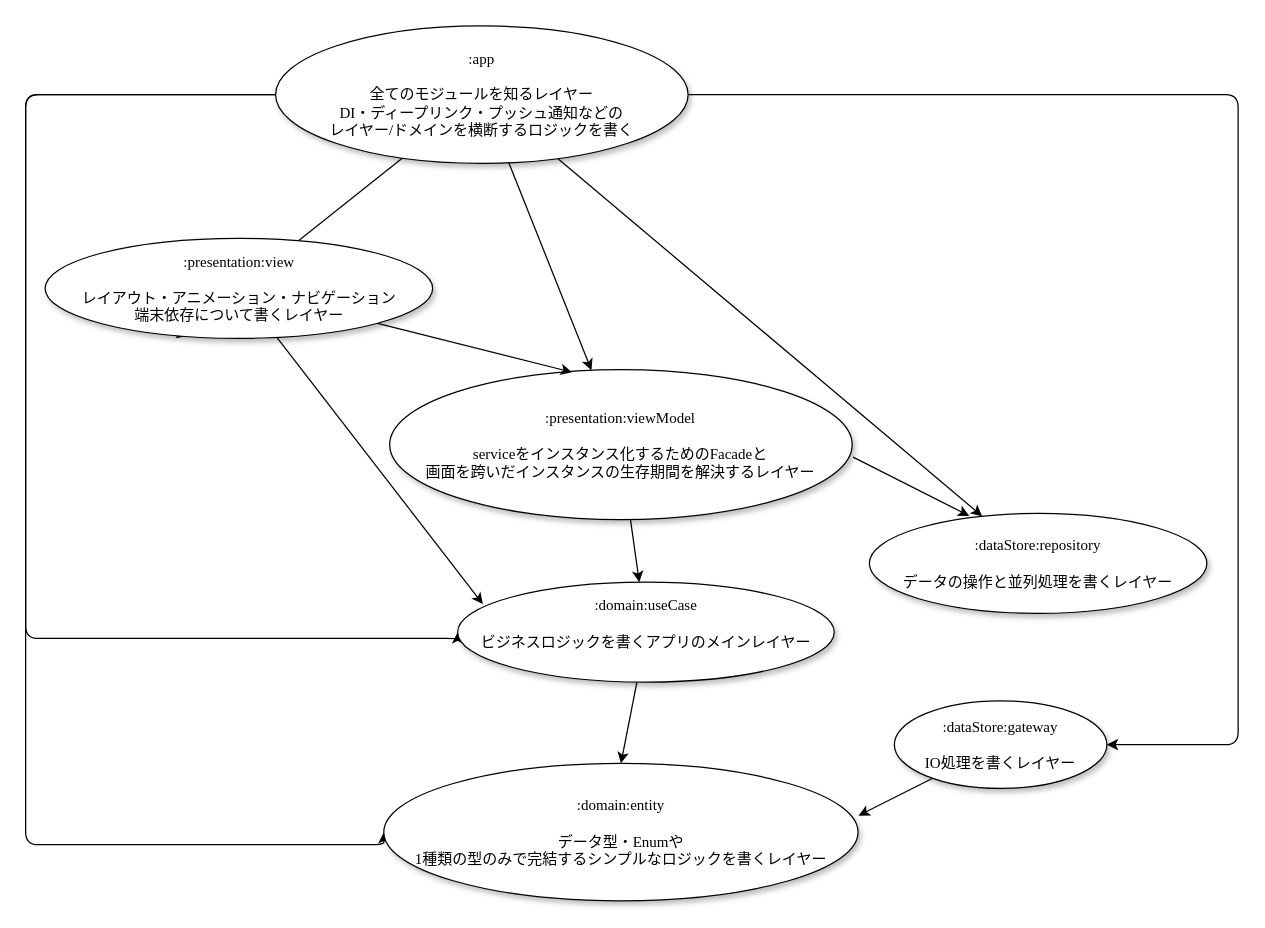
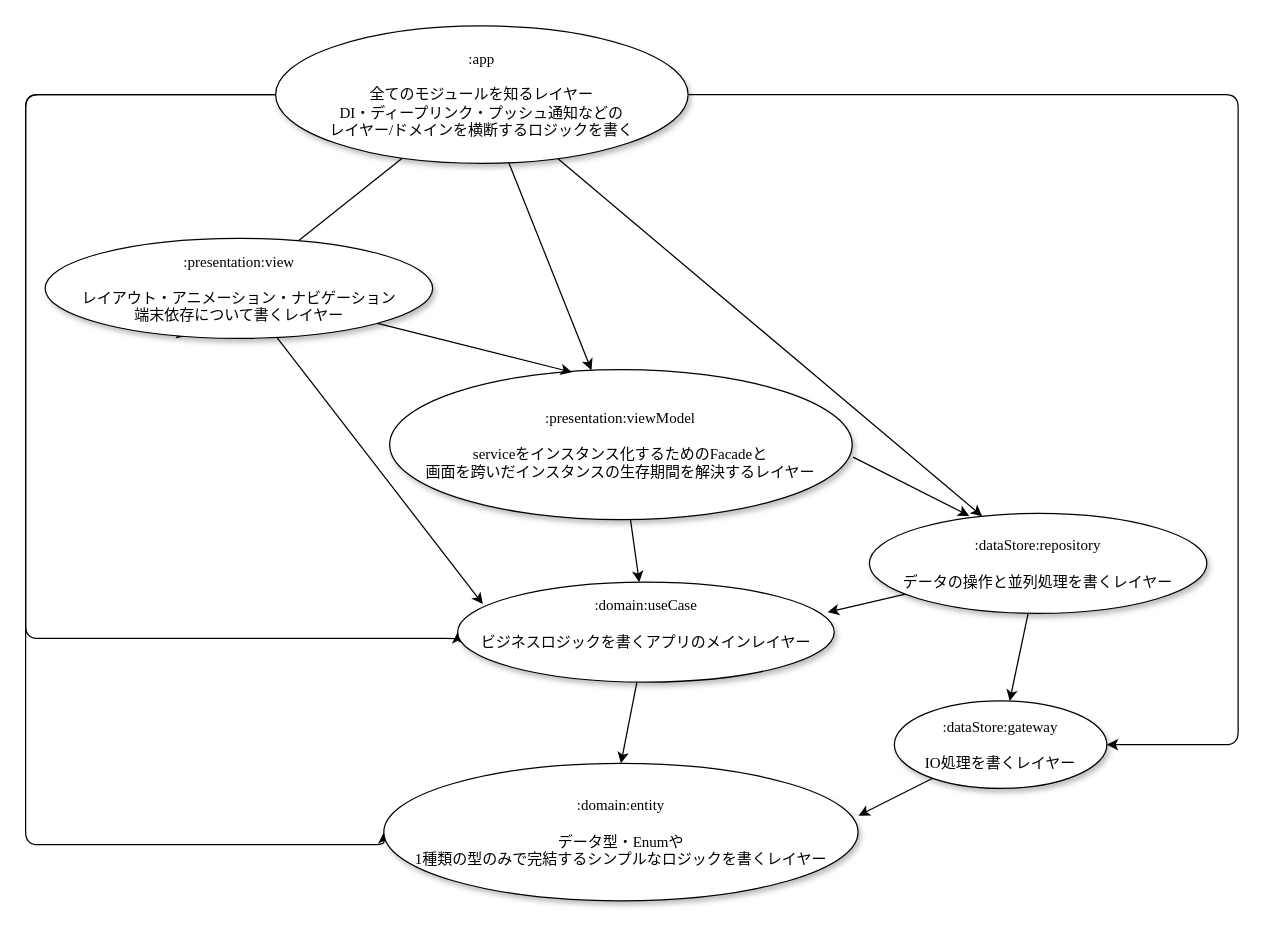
edge ":dataStore:repository データの操作と並列処理を書くレイヤー" -> ":domain:useCase ビジネスロジックを書くアプリのメインレイヤー": added
edge ":dataStore:repository データの操作と並列処理を書くレイヤー" -> ":dataStore:gateway IO処理を書くレイヤー": added
